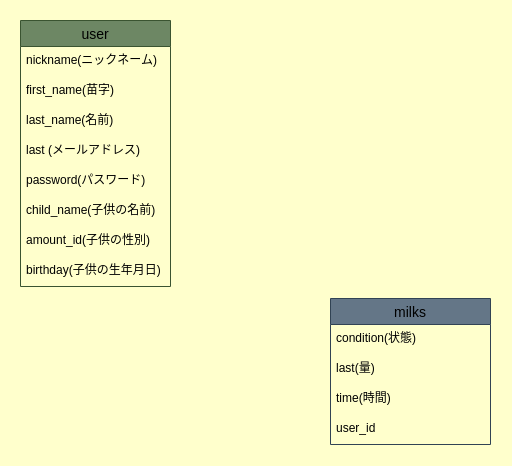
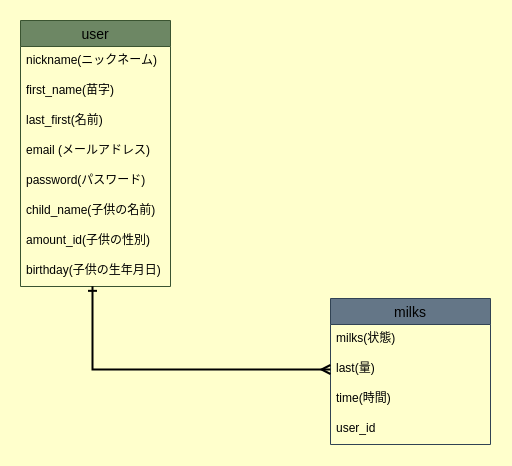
node "last_name(名前)": label "last_name(名前)" -> "last_first(名前)"
node "last (メールアドレス)": label "last (メールアドレス)" -> "email (メールアドレス)"
node "condition(状態)": label "condition(状態)" -> "milks(状態)"
edge "birthday(子供の生年月日)" -- "last(量)": added
